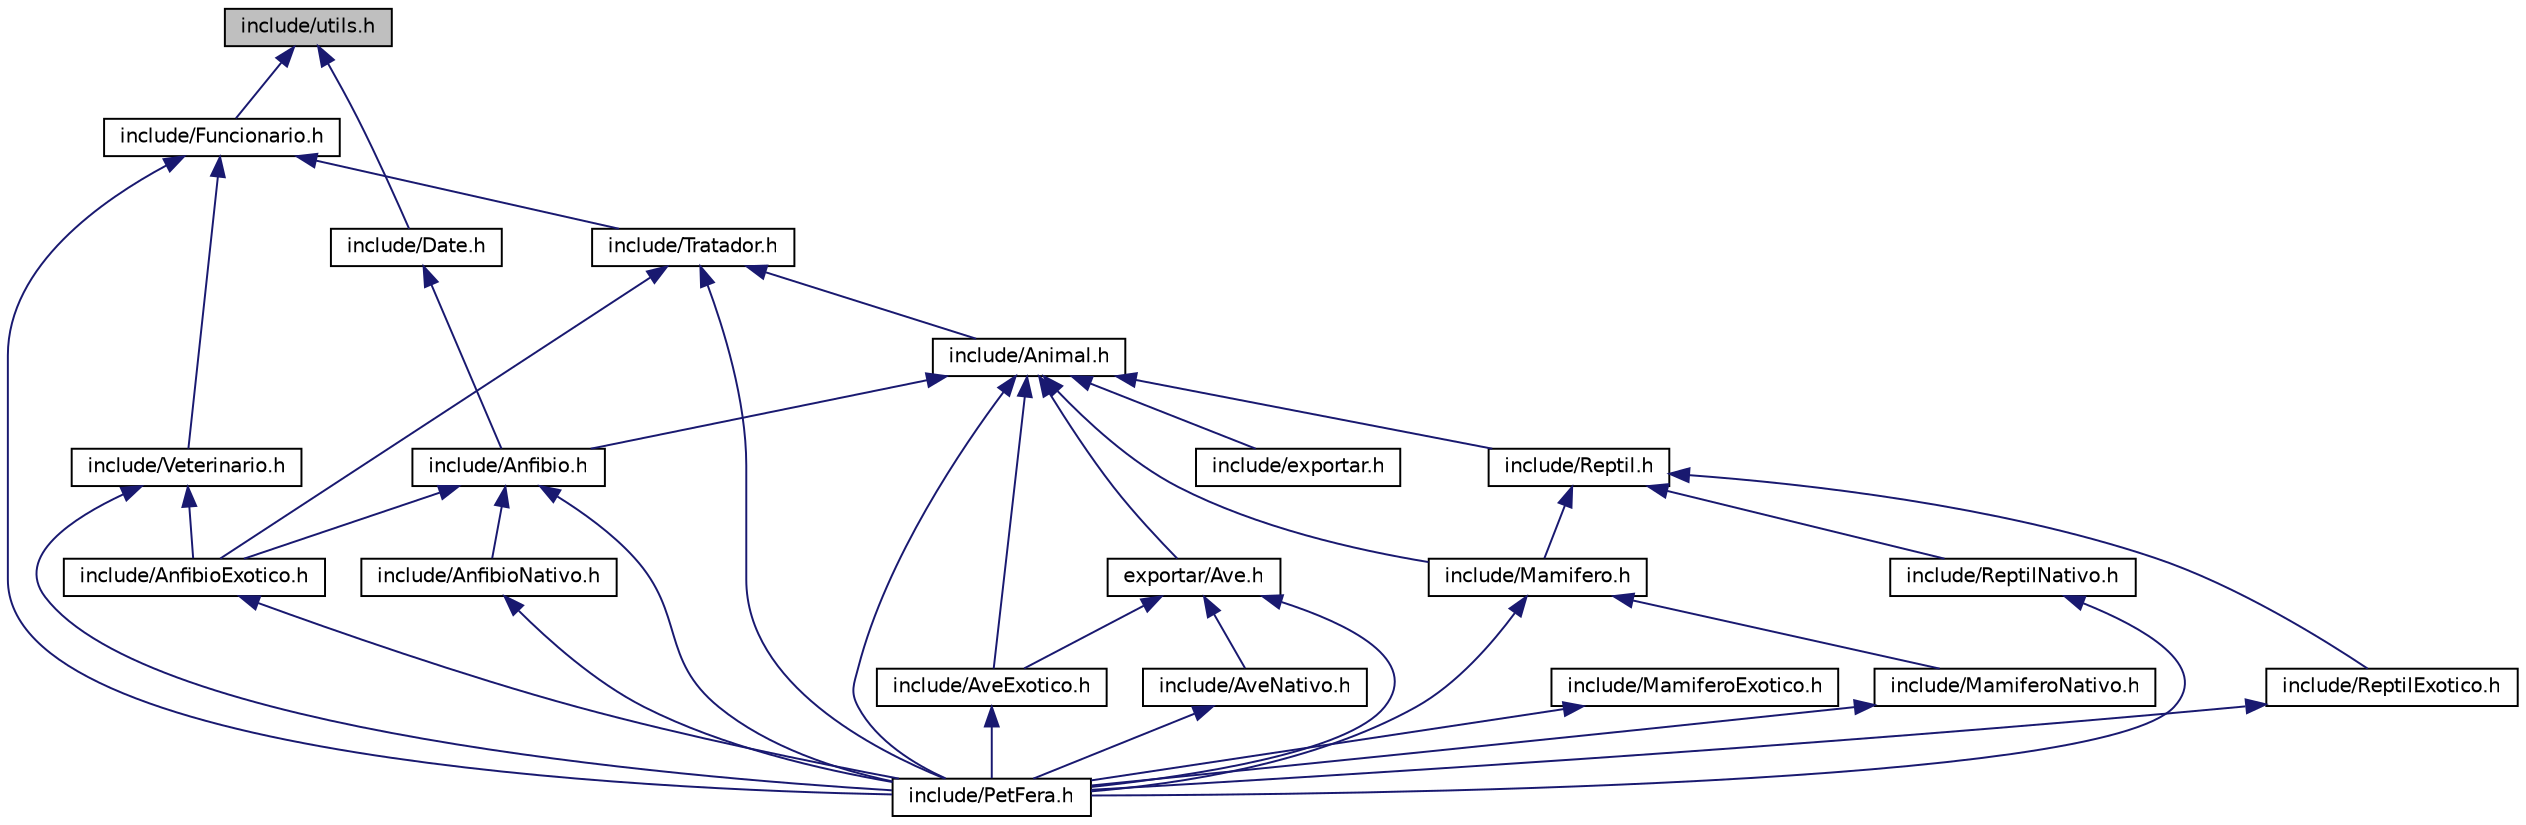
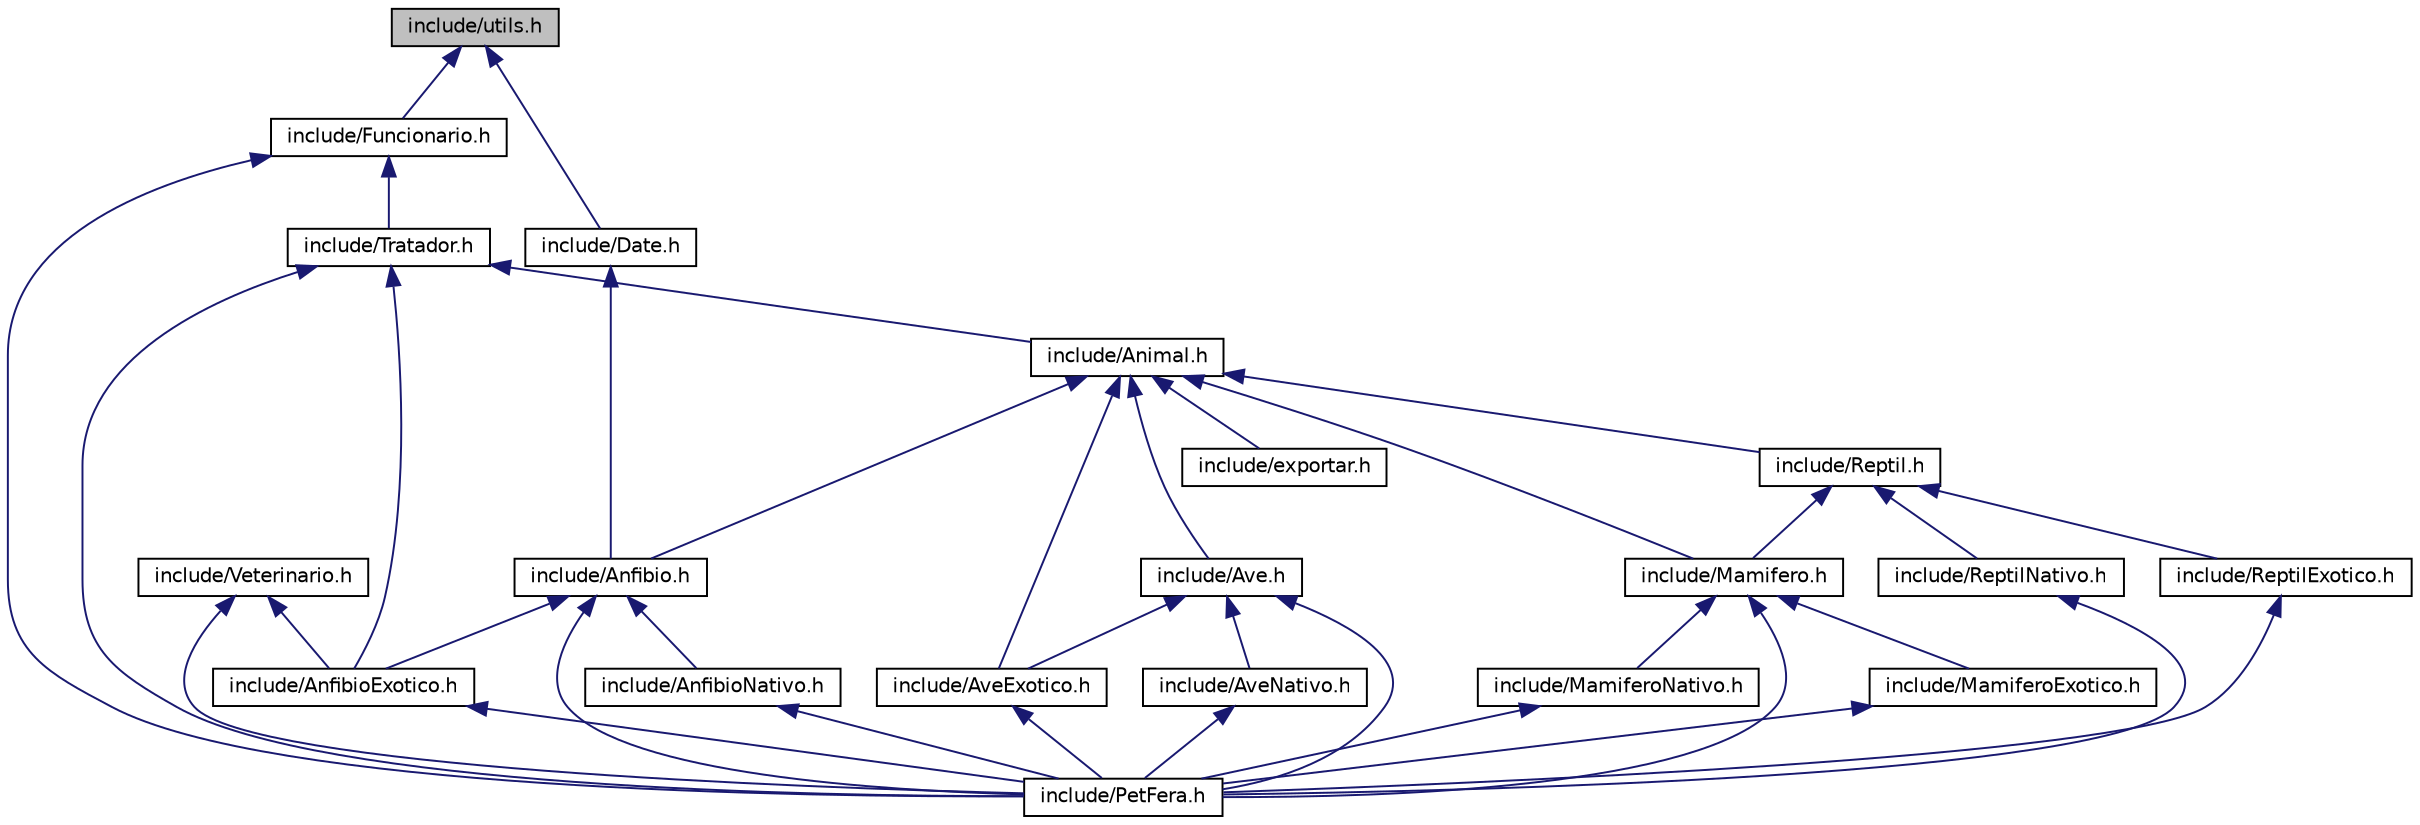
edge "include/Veterinario.h" -> "include/Funcionario.h": removed
node "exportar/Ave.h": label "exportar/Ave.h" -> "include/Ave.h"
edge "include/PetFera.h" -> "include/Animal.h": removed
edge "include/MamiferoExotico.h" -> "include/Mamifero.h": added
